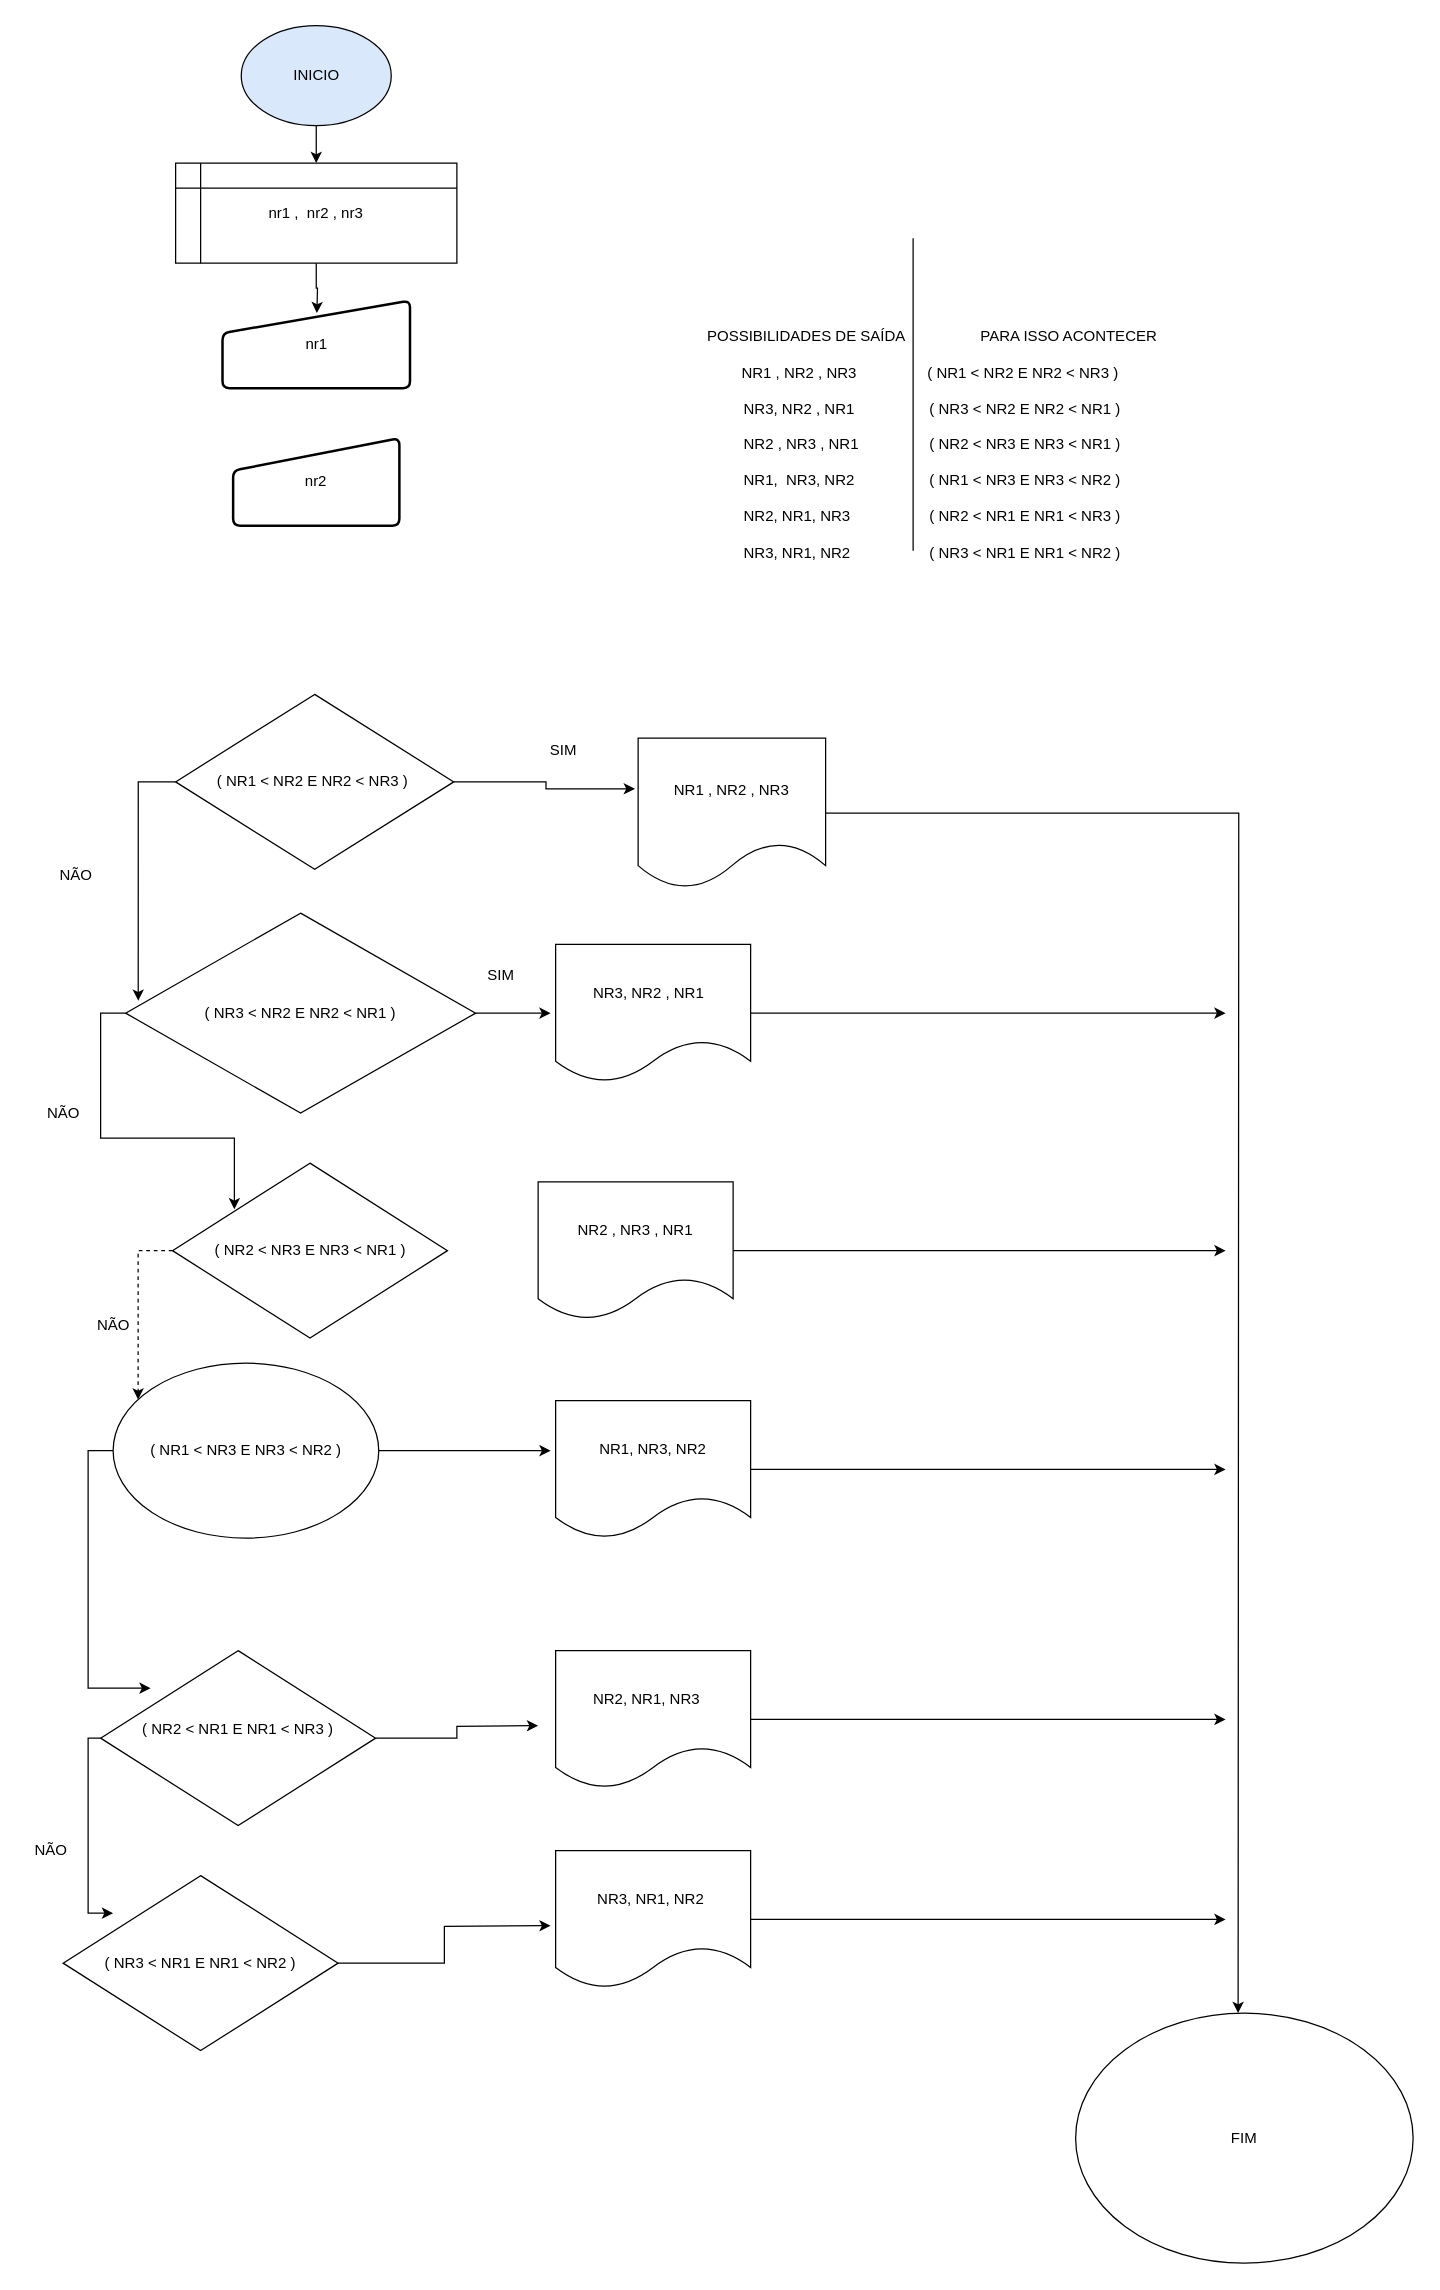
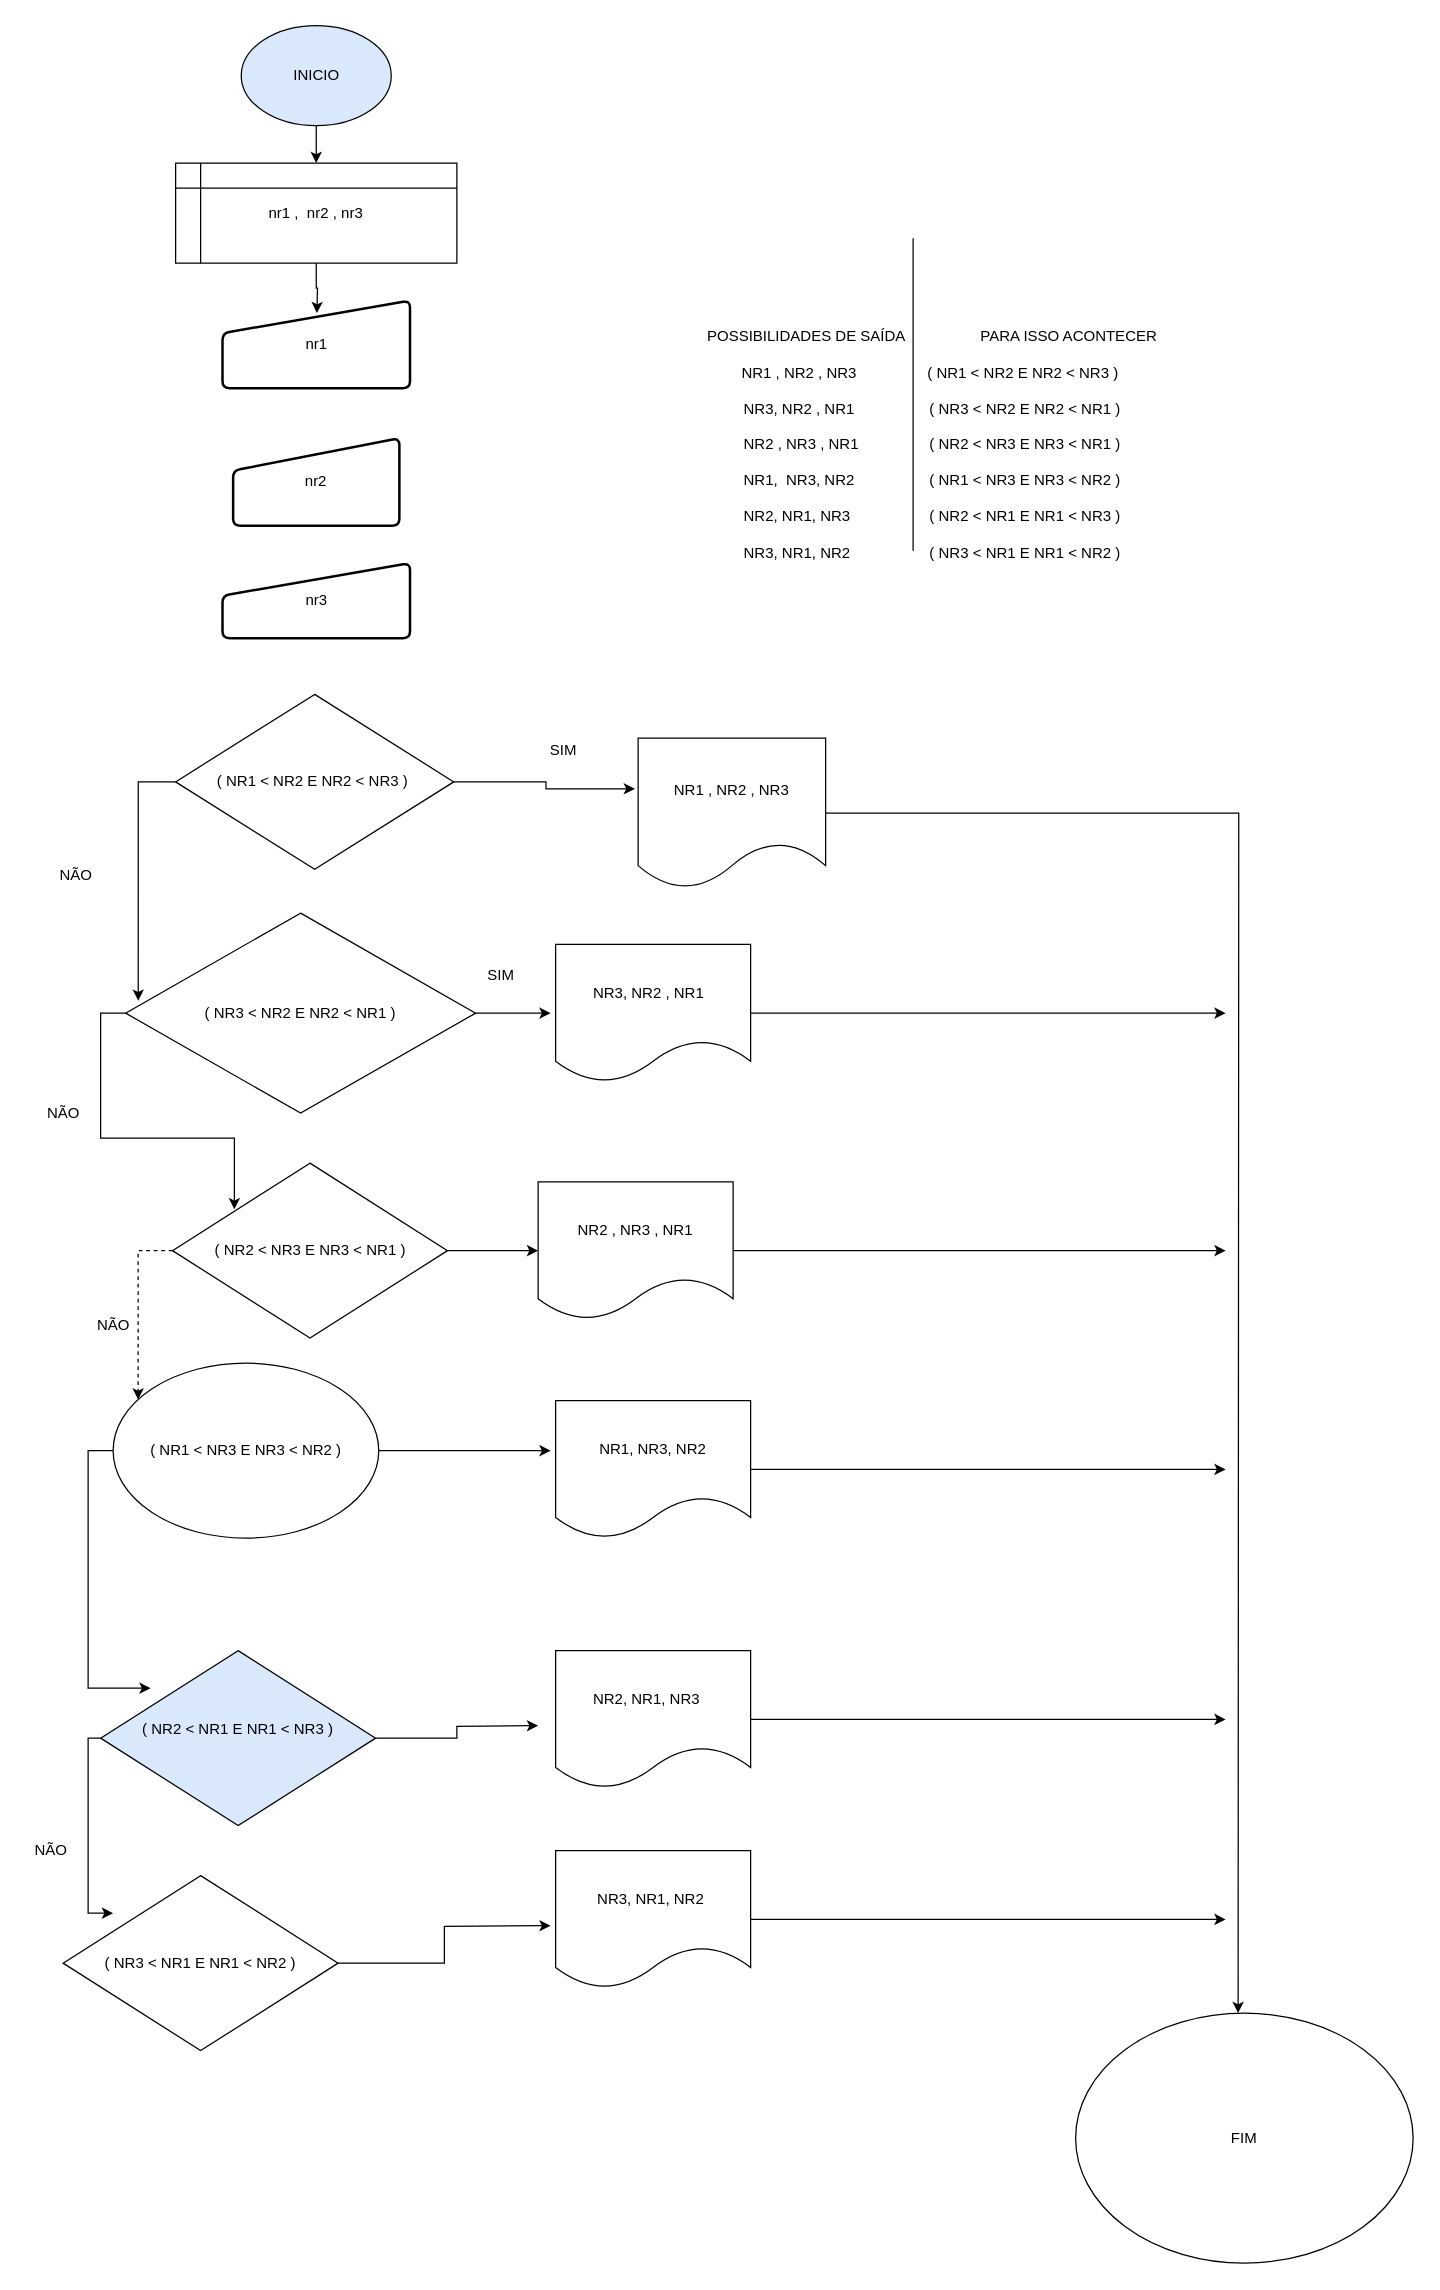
node "nr3": added
edge "( NR2 < NR3 E NR3 < NR1 )" -> "NR2 , NR3 , NR1": added
node "( NR2 < NR1 E NR1 < NR3 )": fillcolor #ffffff -> #dae8fc
